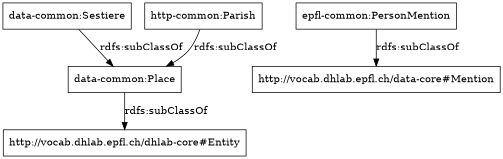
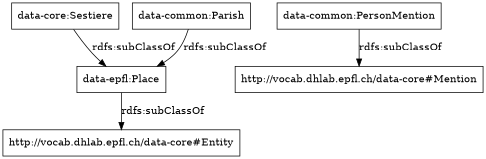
node "data-common:Sestiere": label "data-common:Sestiere" -> "data-core:Sestiere"
node "http-common:Parish": label "http-common:Parish" -> "data-common:Parish"
node "epfl-common:PersonMention": label "epfl-common:PersonMention" -> "data-common:PersonMention"
node "data-common:Place": label "data-common:Place" -> "data-epfl:Place"
node "http://vocab.dhlab.epfl.ch/dhlab-core#Entity": label "http://vocab.dhlab.epfl.ch/dhlab-core#Entity" -> "http://vocab.dhlab.epfl.ch/data-core#Entity"
